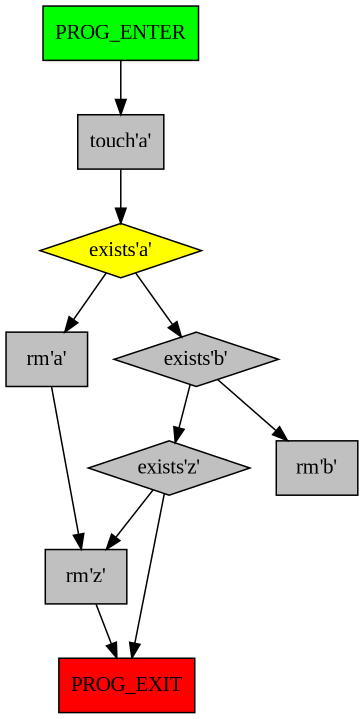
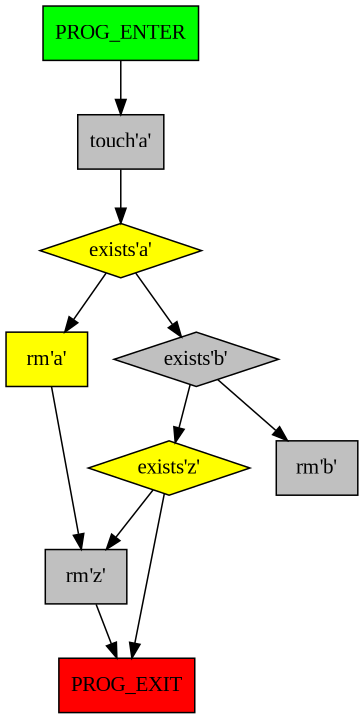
node "rm'a'": fillcolor gray -> yellow
node "exists'z'": fillcolor gray -> yellow
